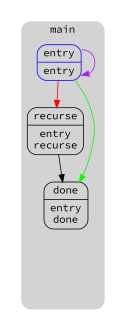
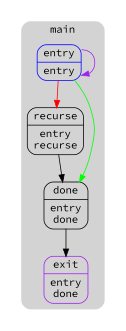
node "exit": added
